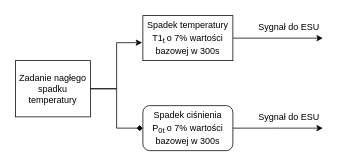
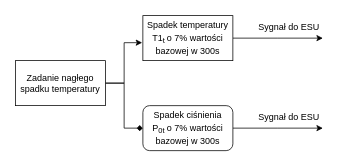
node "Zadanie nagłego spadku temperatury": size 75x56 -> 90x45
